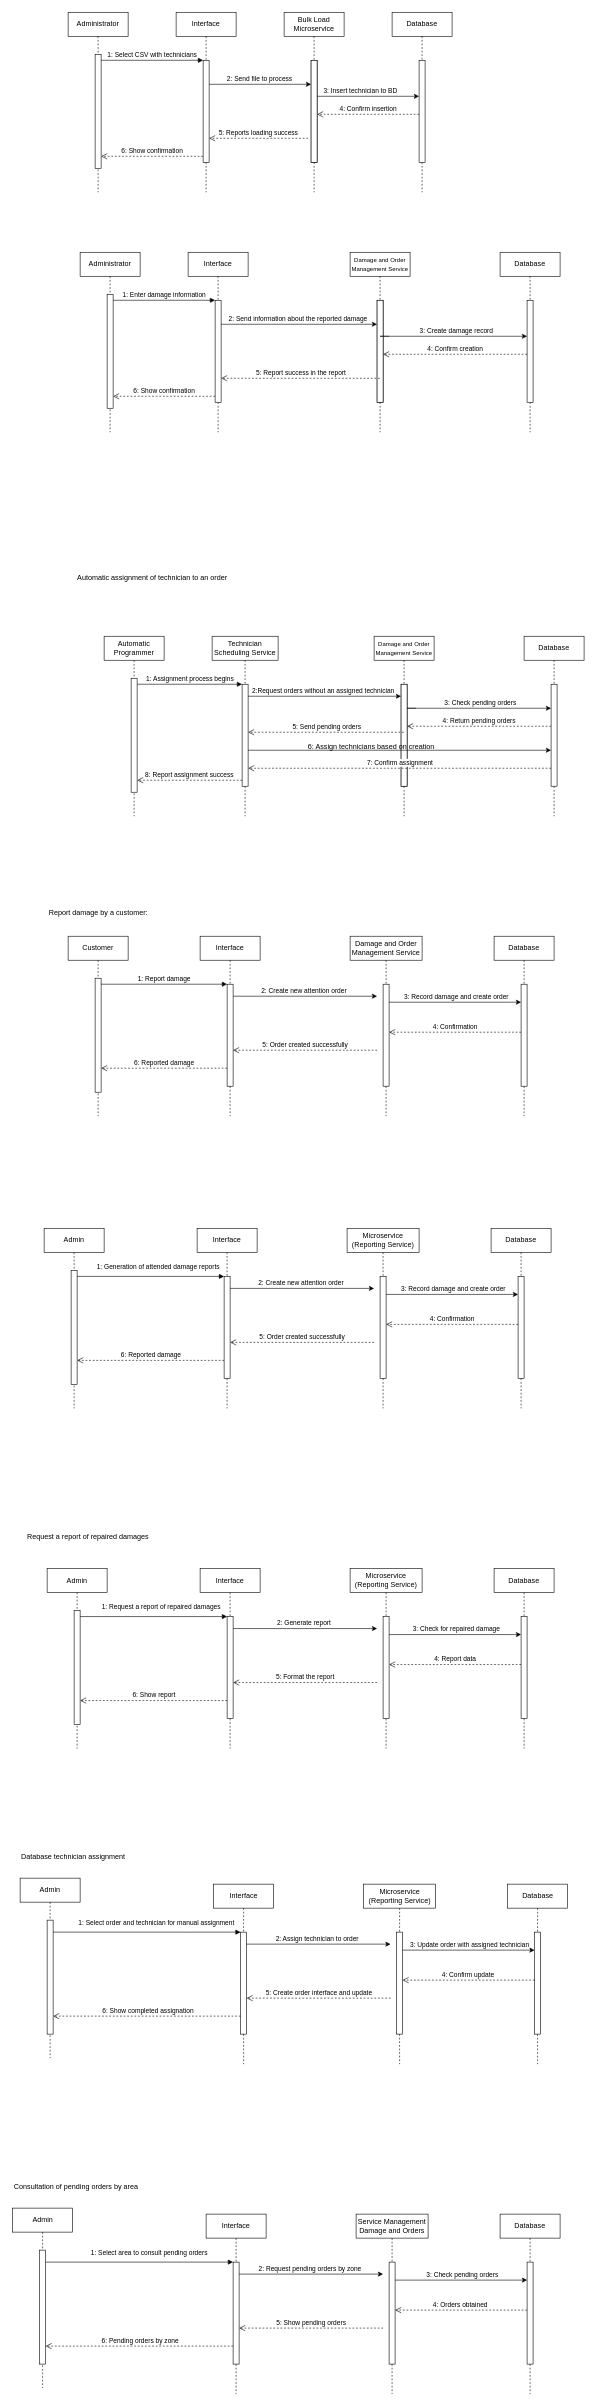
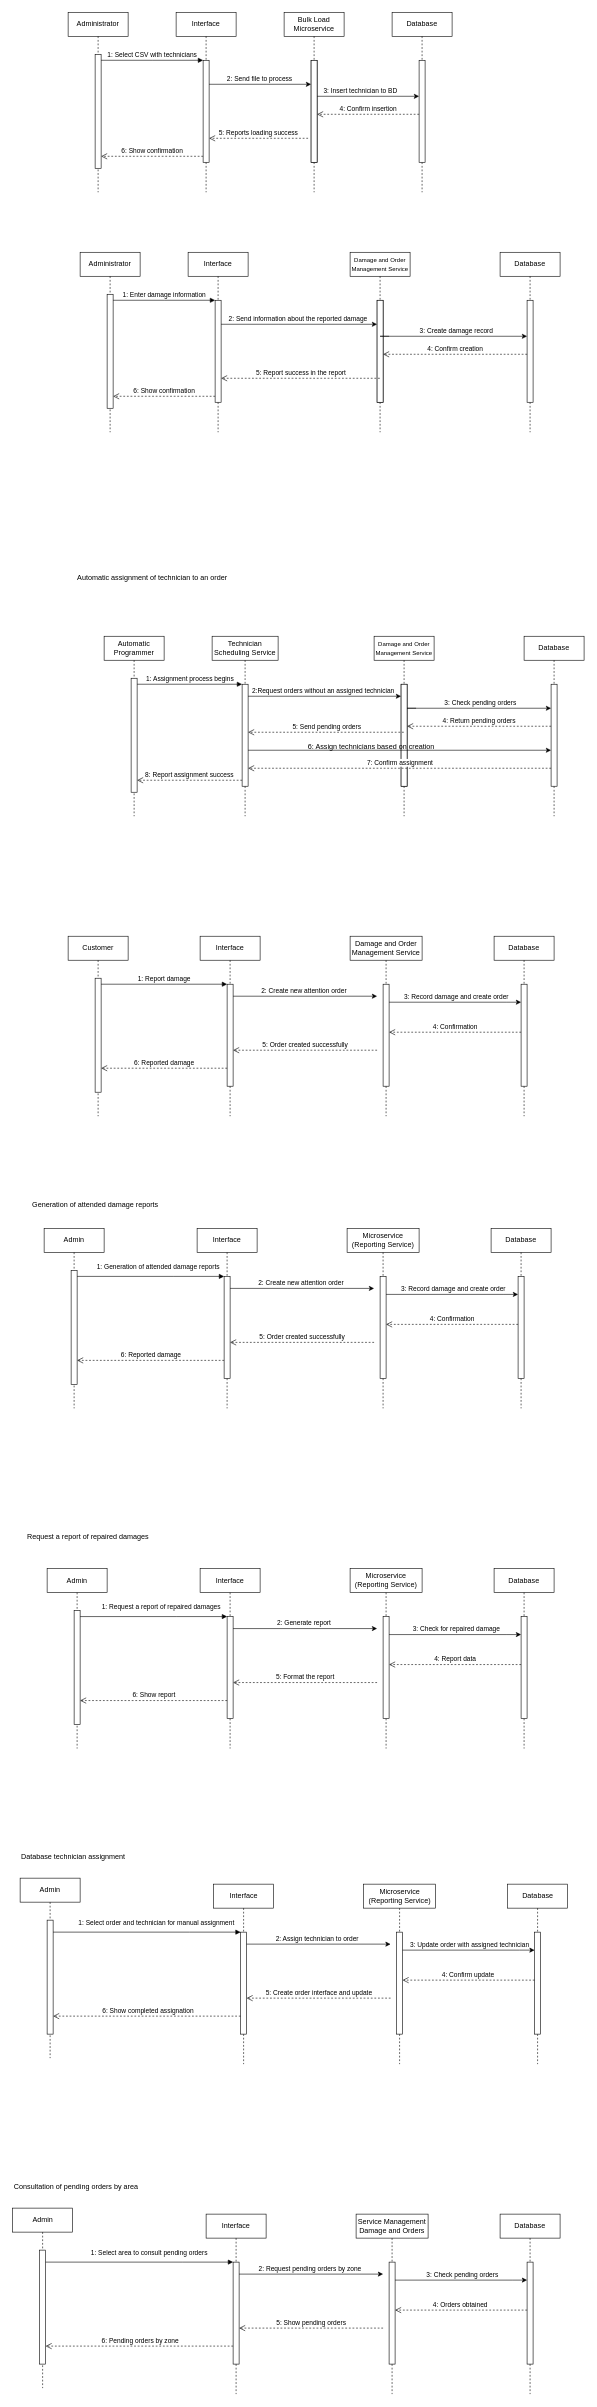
node "Report damage by a customer:": removed
node "Generation of attended damage reports": added
